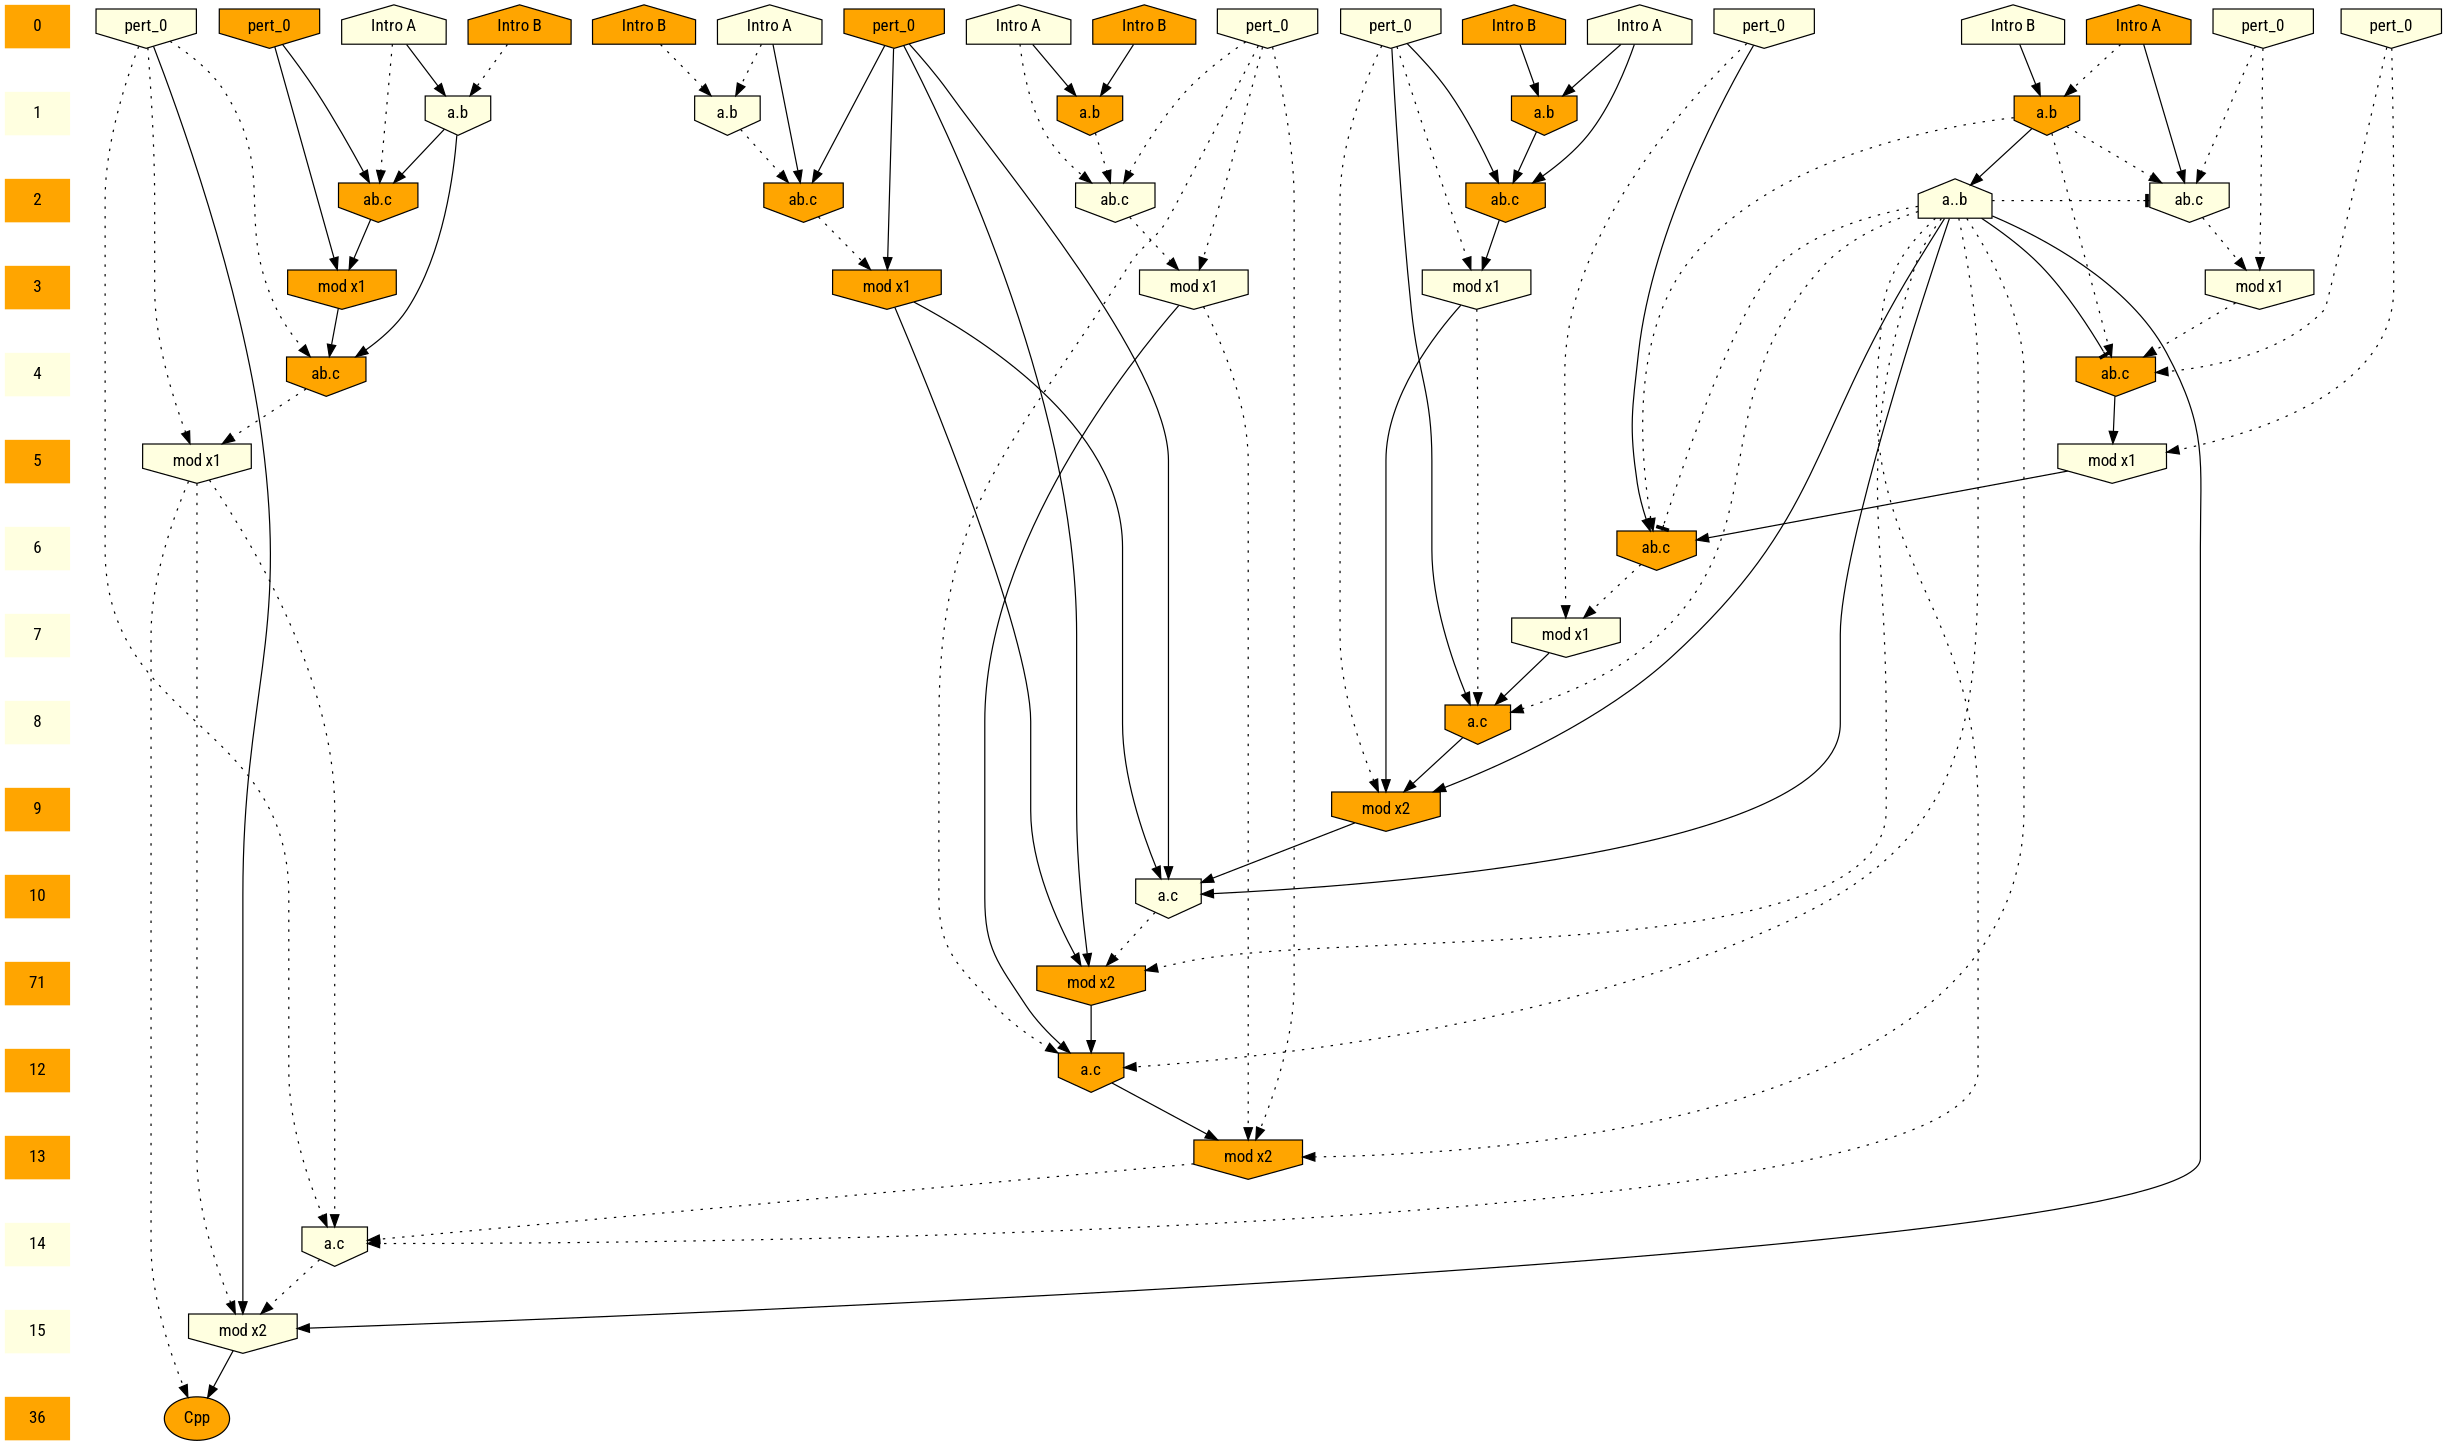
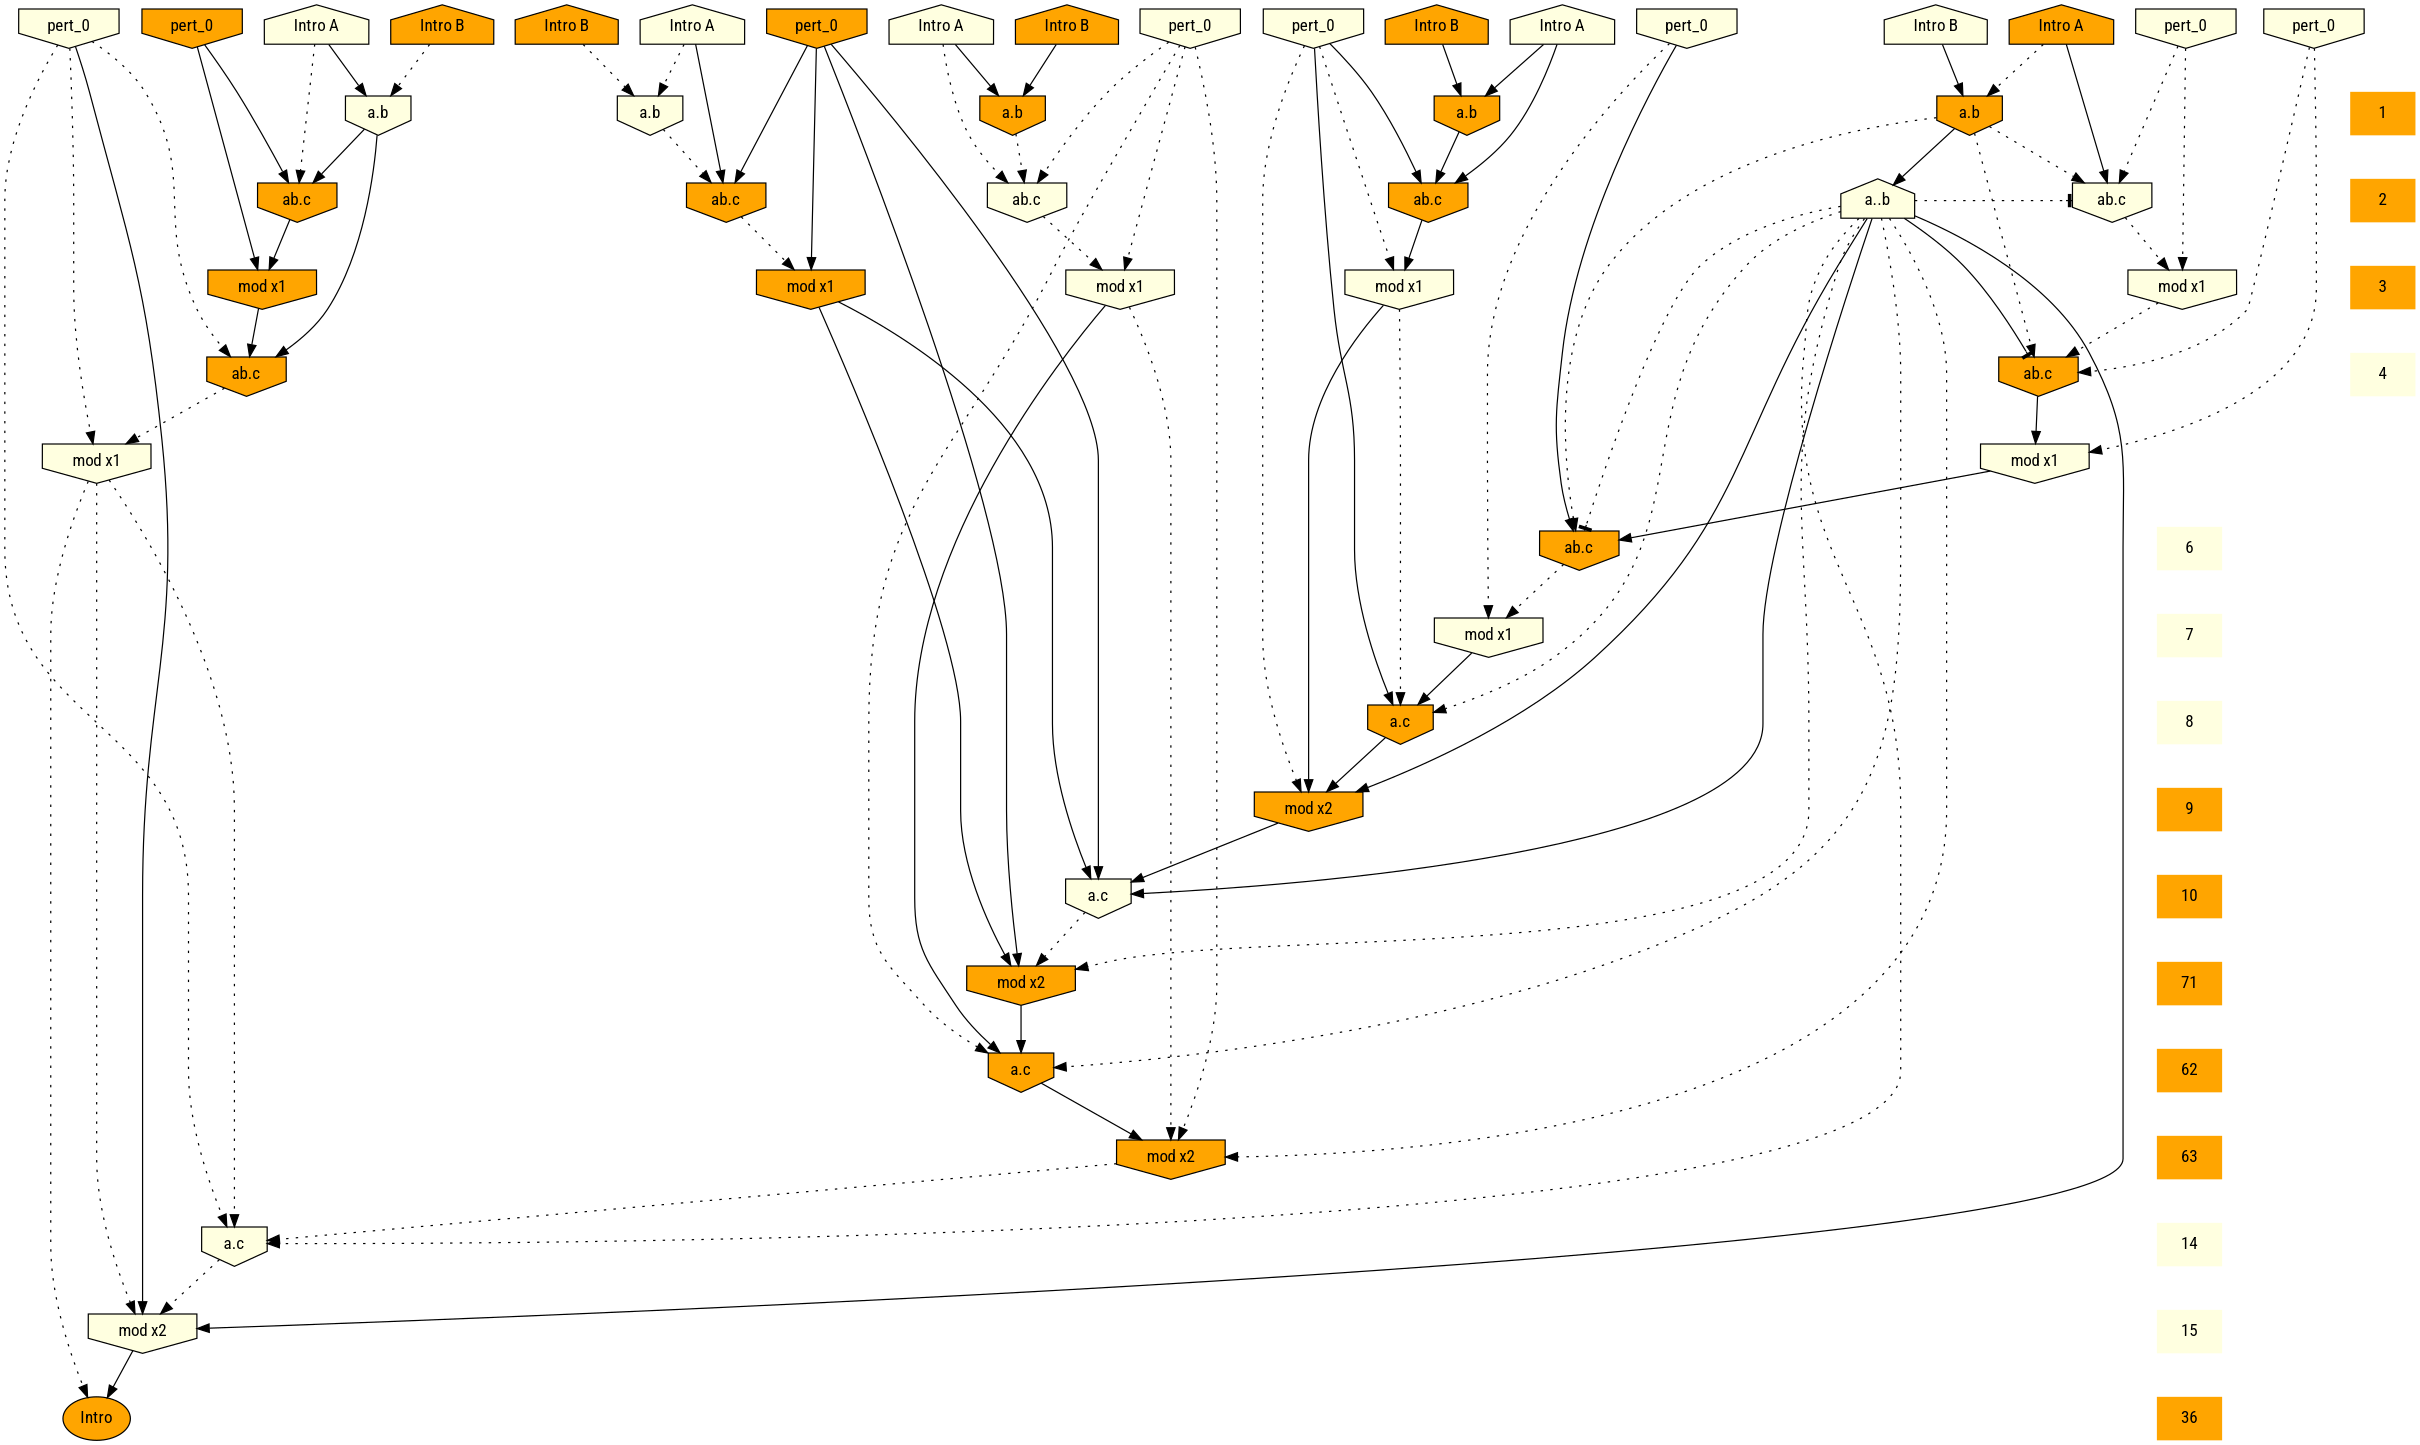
node "0": removed
node "1": fillcolor lightyellow -> orange
node "5": removed
node "12": label "12" -> "62"
node "13": label "13" -> "63"
node "Cpp": label "Cpp" -> "Intro"
